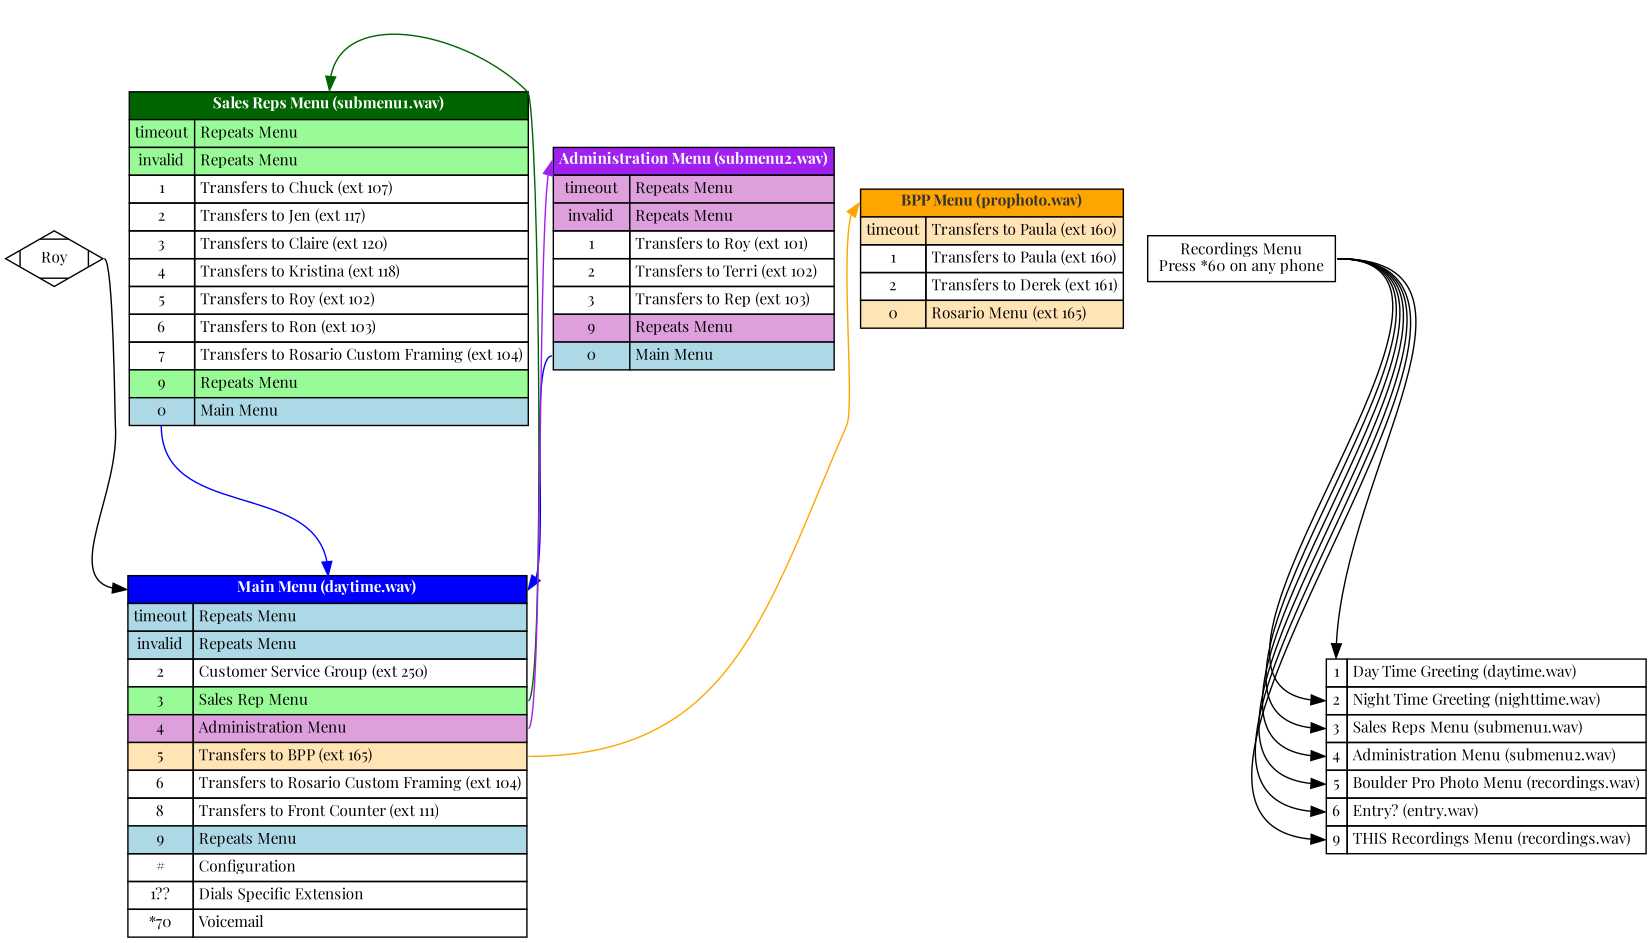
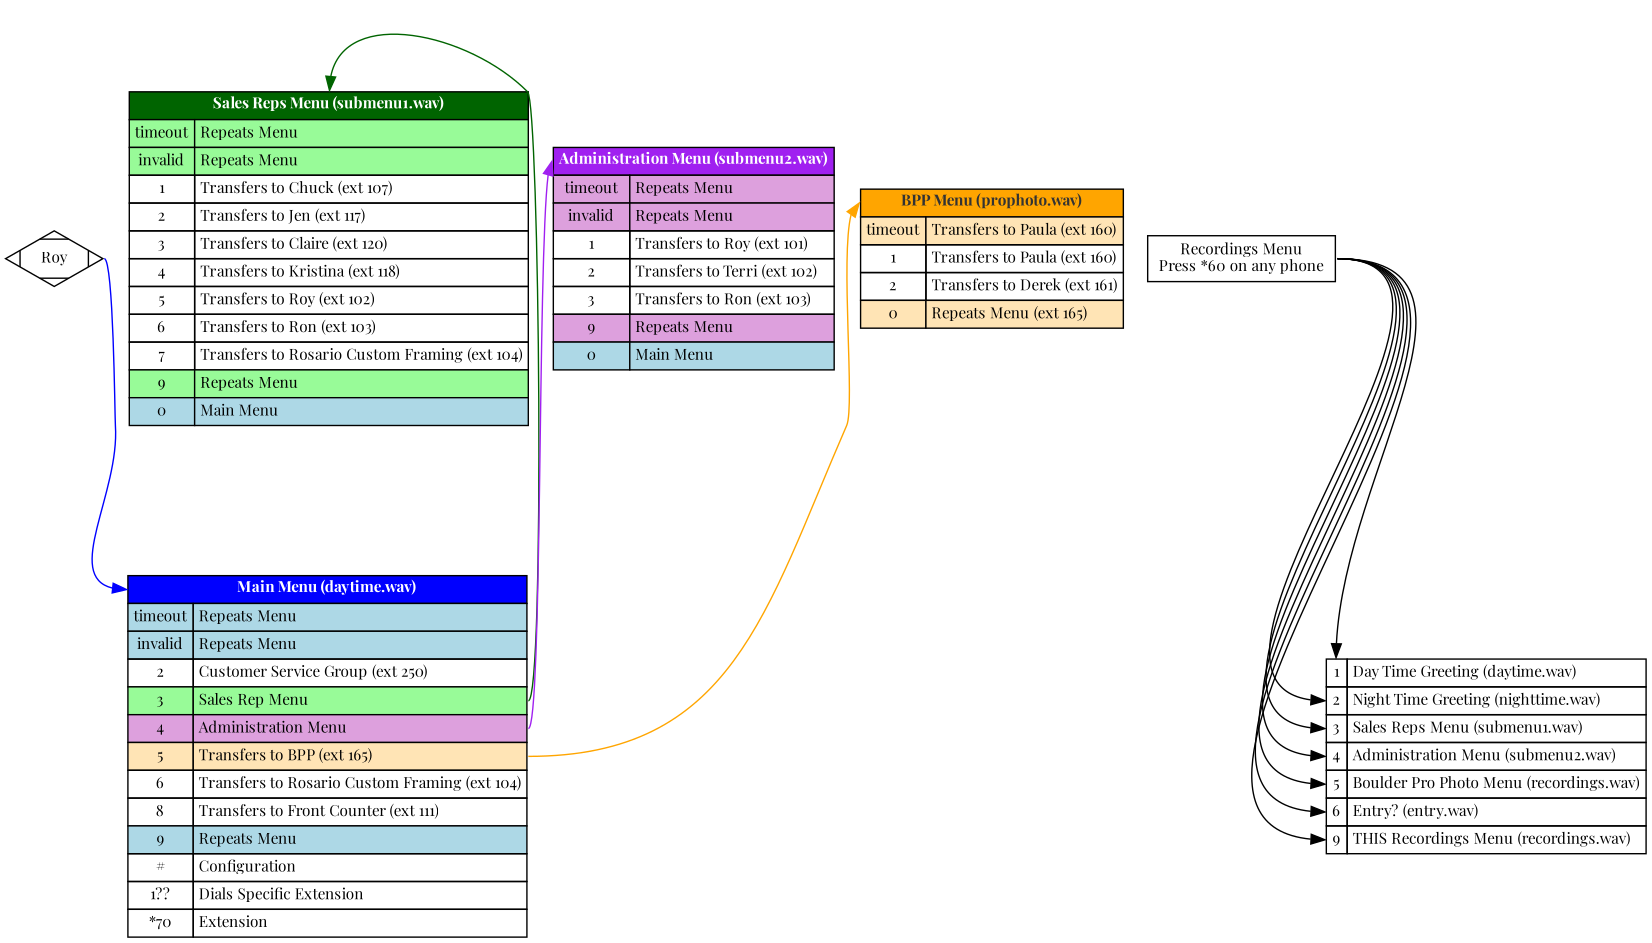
node "Administration Menu (submenu2.wav)": text "Transfers to Rep (ext 103)" -> "Transfers to Ron (ext 103)"
node "BPP Menu (prophoto.wav)": text "Rosario Menu (ext 165)" -> "Repeats Menu (ext 165)"
edge "Roy" -> "Main Menu (daytime.wav)": color black -> blue
edge "Administration Menu (submenu2.wav)" -> "Main Menu (daytime.wav)": removed
edge "Sales Reps Menu (submenu1.wav)" -> "Main Menu (daytime.wav)": removed
node "Main Menu (daytime.wav)": text "Voicemail" -> "Extension"
